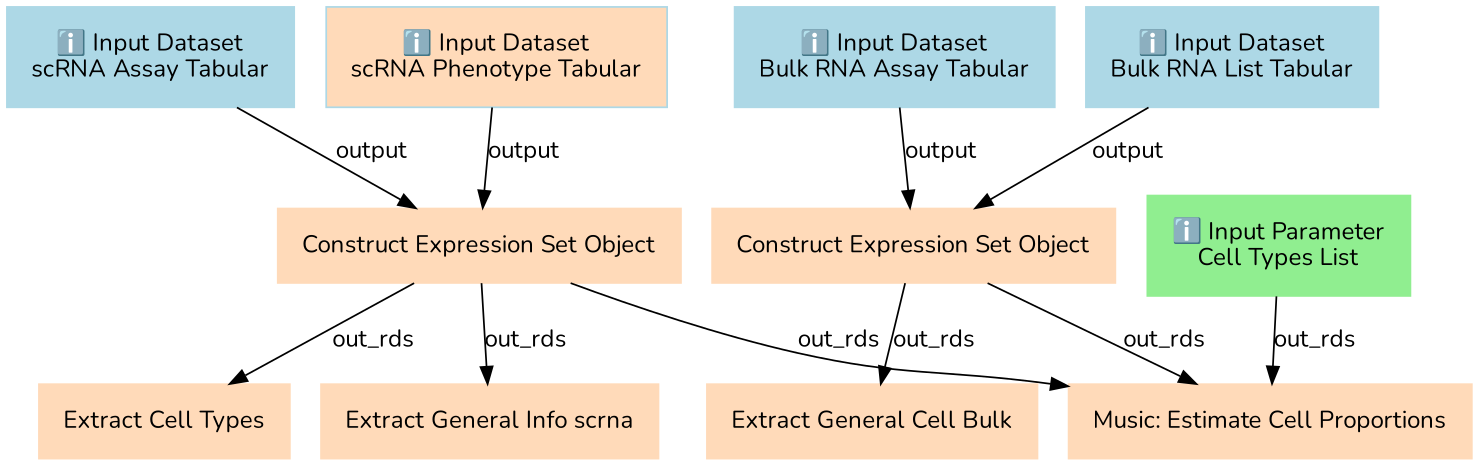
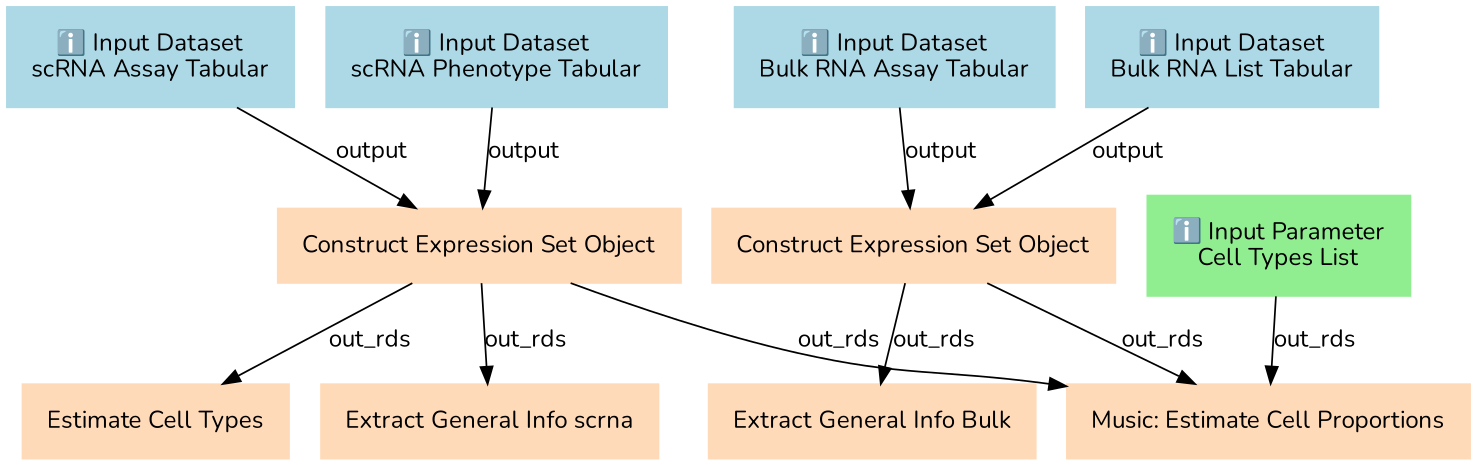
node "ℹ️ Input Dataset scRNA Phenotype Tabular": fillcolor peachpuff -> lightblue
node "Extract Cell Types": label "Extract Cell Types" -> "Estimate Cell Types"
node "Extract General Cell Bulk": label "Extract General Cell Bulk" -> "Extract General Info Bulk"
